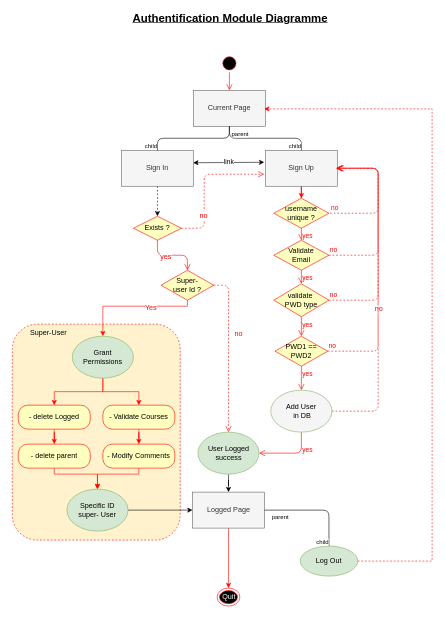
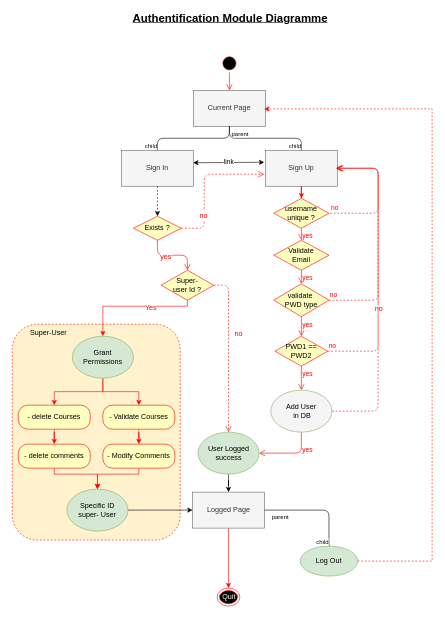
edge "Validate Email" -> "Sign Up": removed, label "no"
node "- delete Logged": label "- delete Logged" -> "- delete Courses"
node "- delete parent": label "- delete parent" -> "- delete comments"
